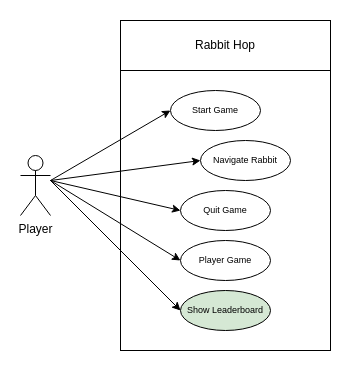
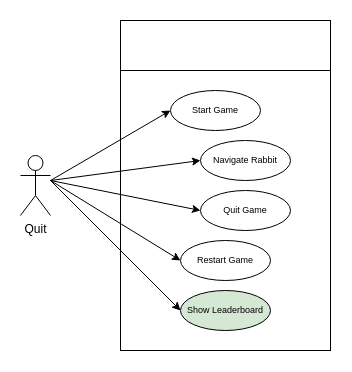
node "Rabbit Hop": removed
node "Quit Game": moved (226, 211) -> (246, 211)
node "Player": label "Player" -> "Quit"
node "Player Game": label "Player Game" -> "Restart Game"
